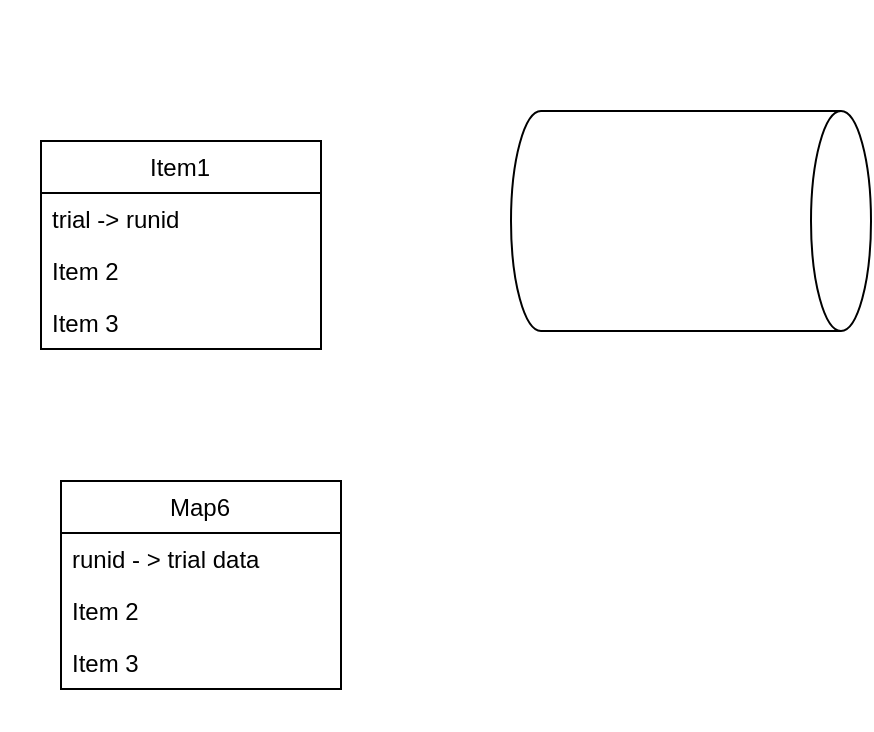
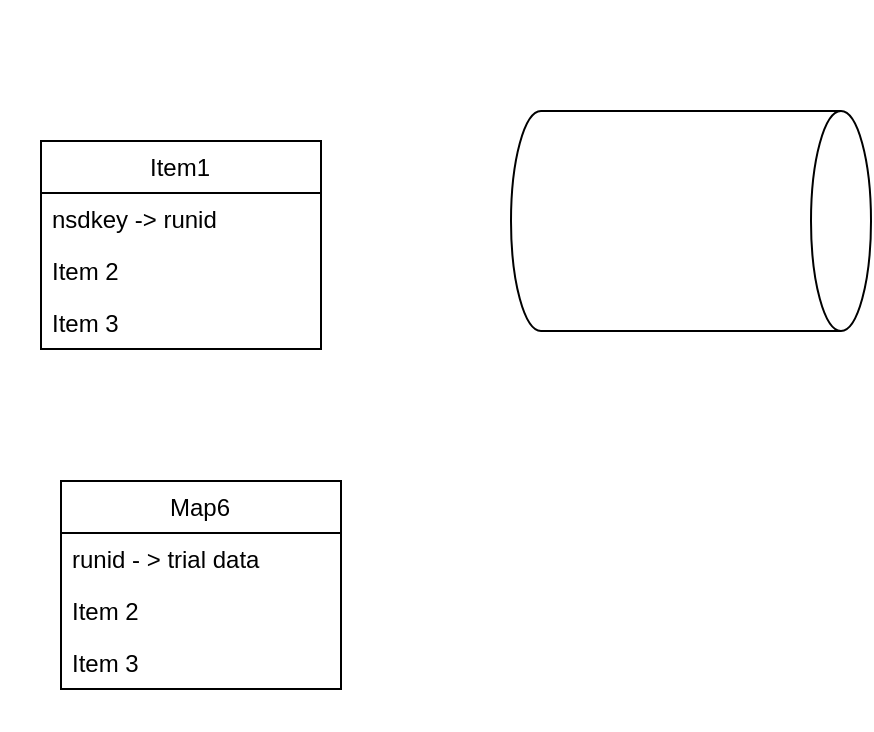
node "trial -> runid": label "trial -> runid" -> "nsdkey -> runid"
